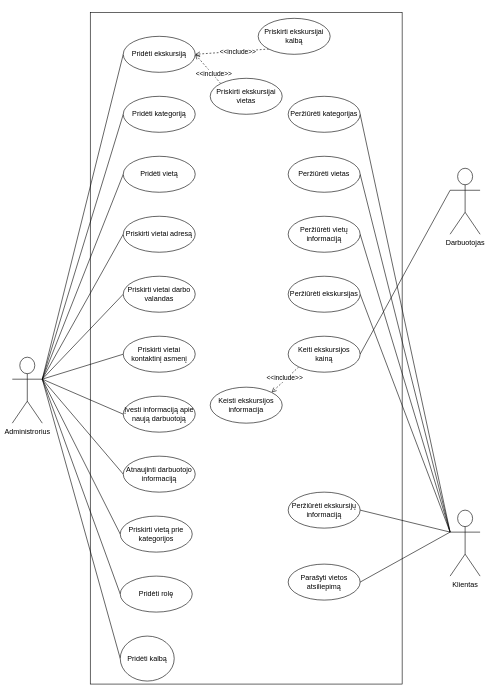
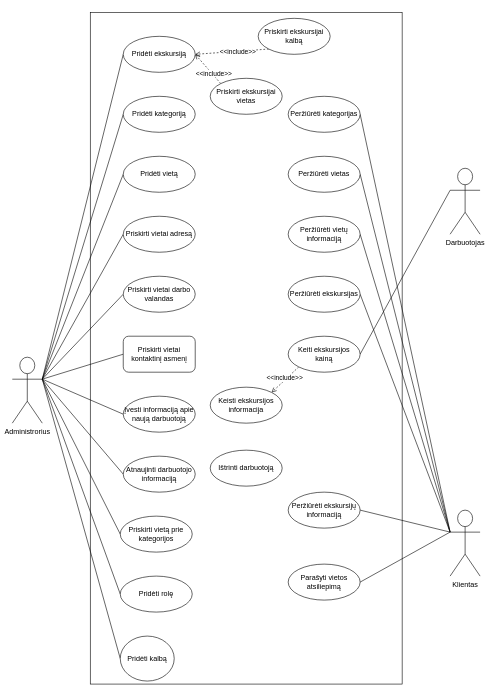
node "Priskirti vietai kontaktinį asmenį": shape ellipse -> rounded rectangle
node "Ištrinti darbuotoją": added
